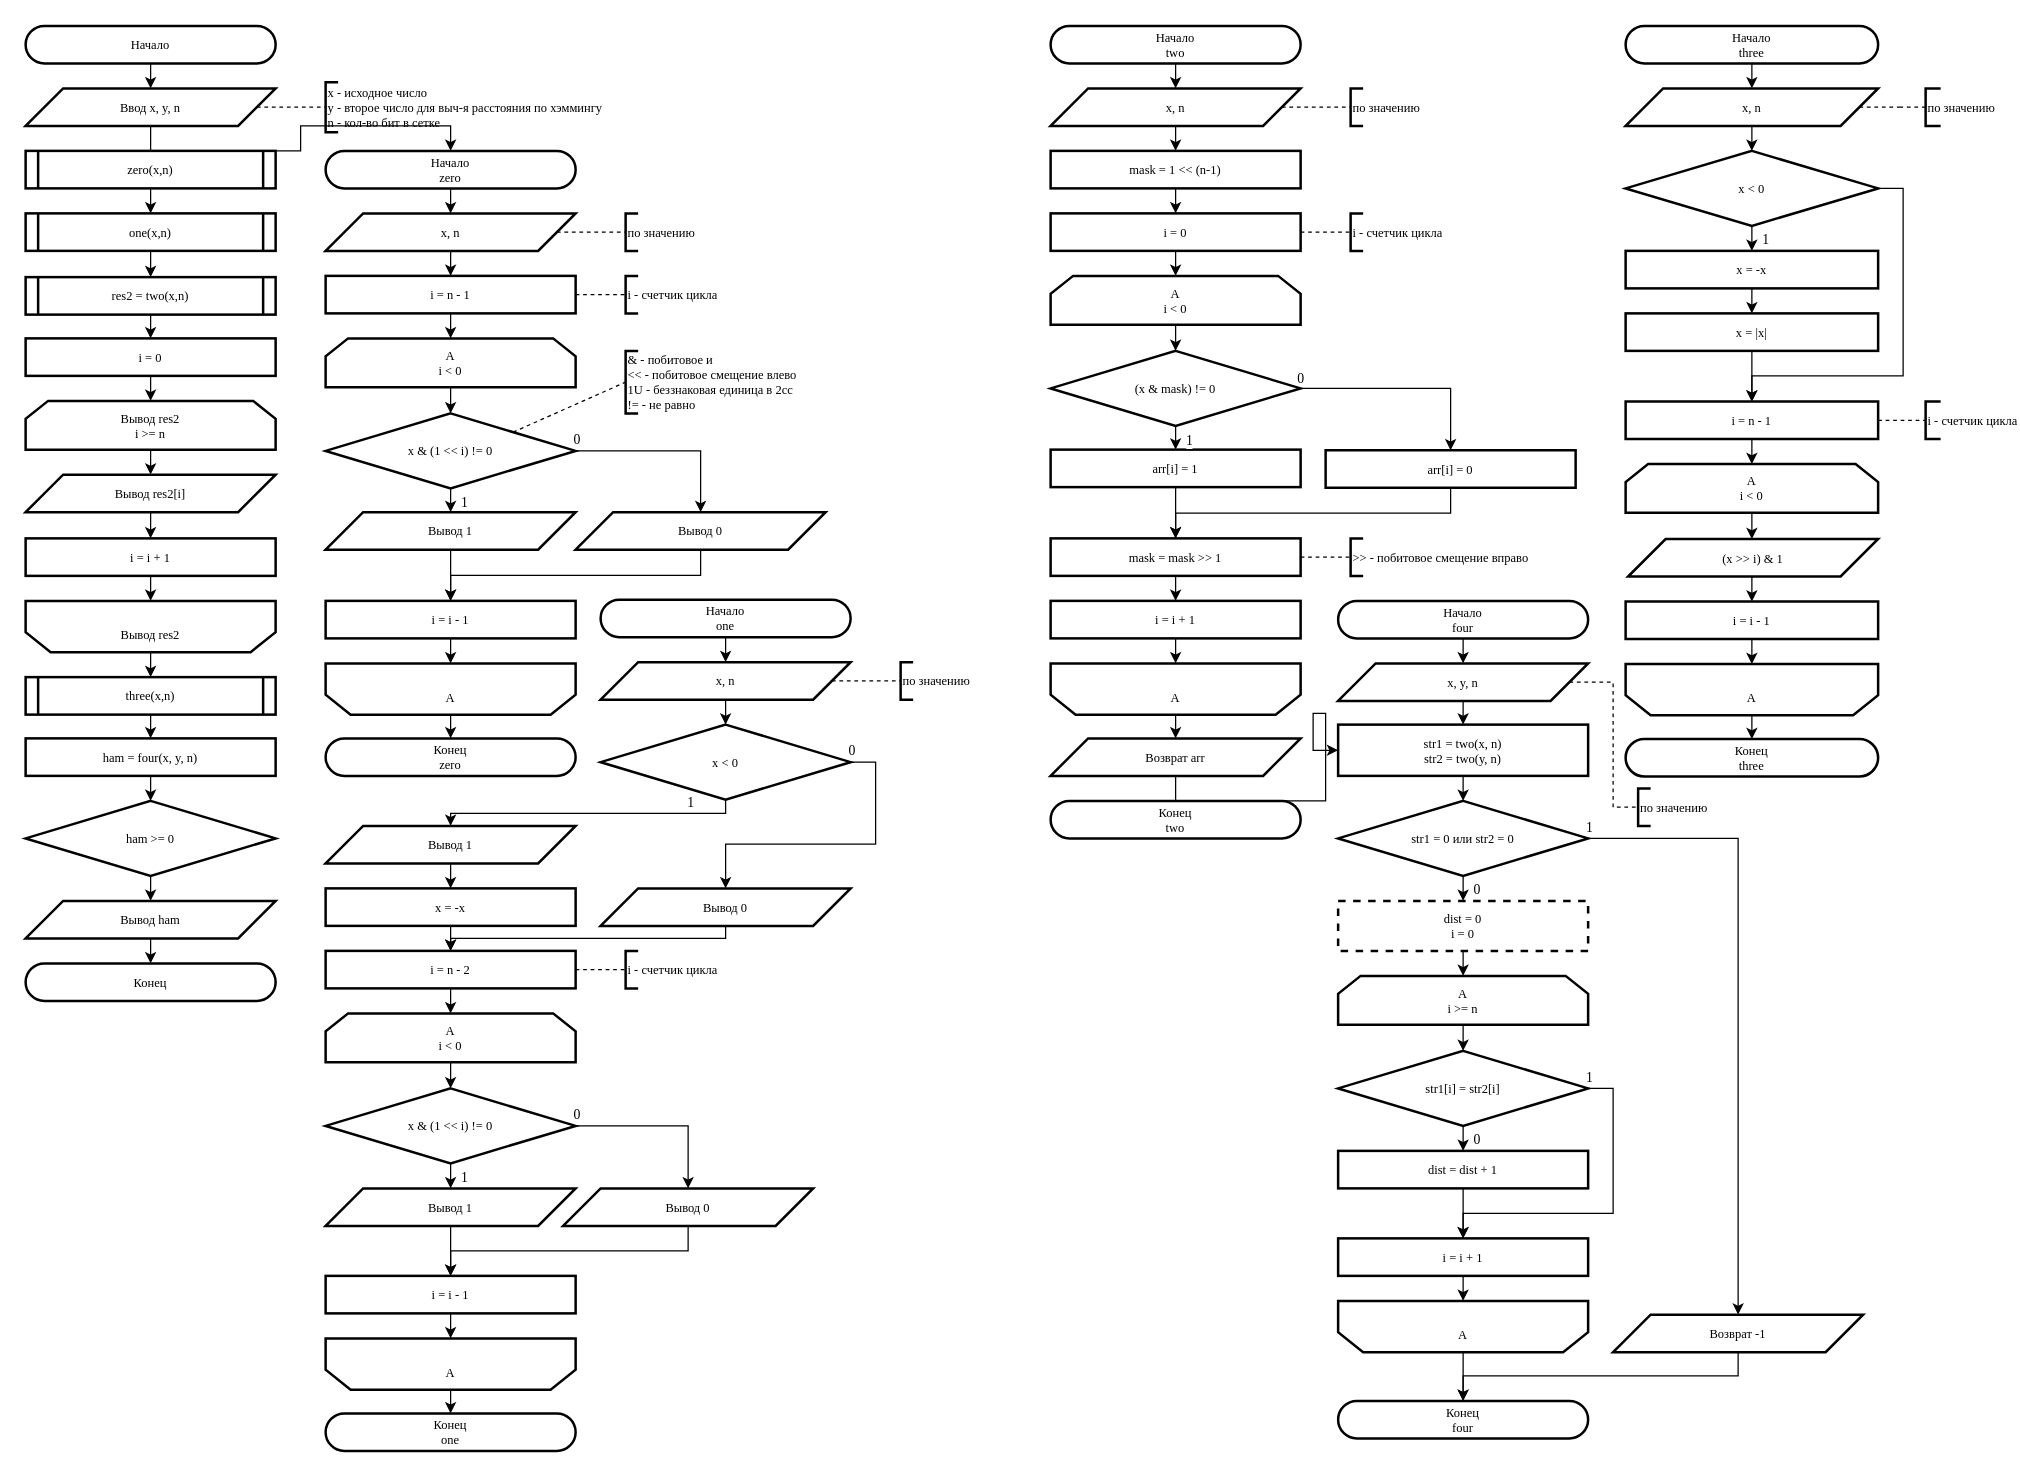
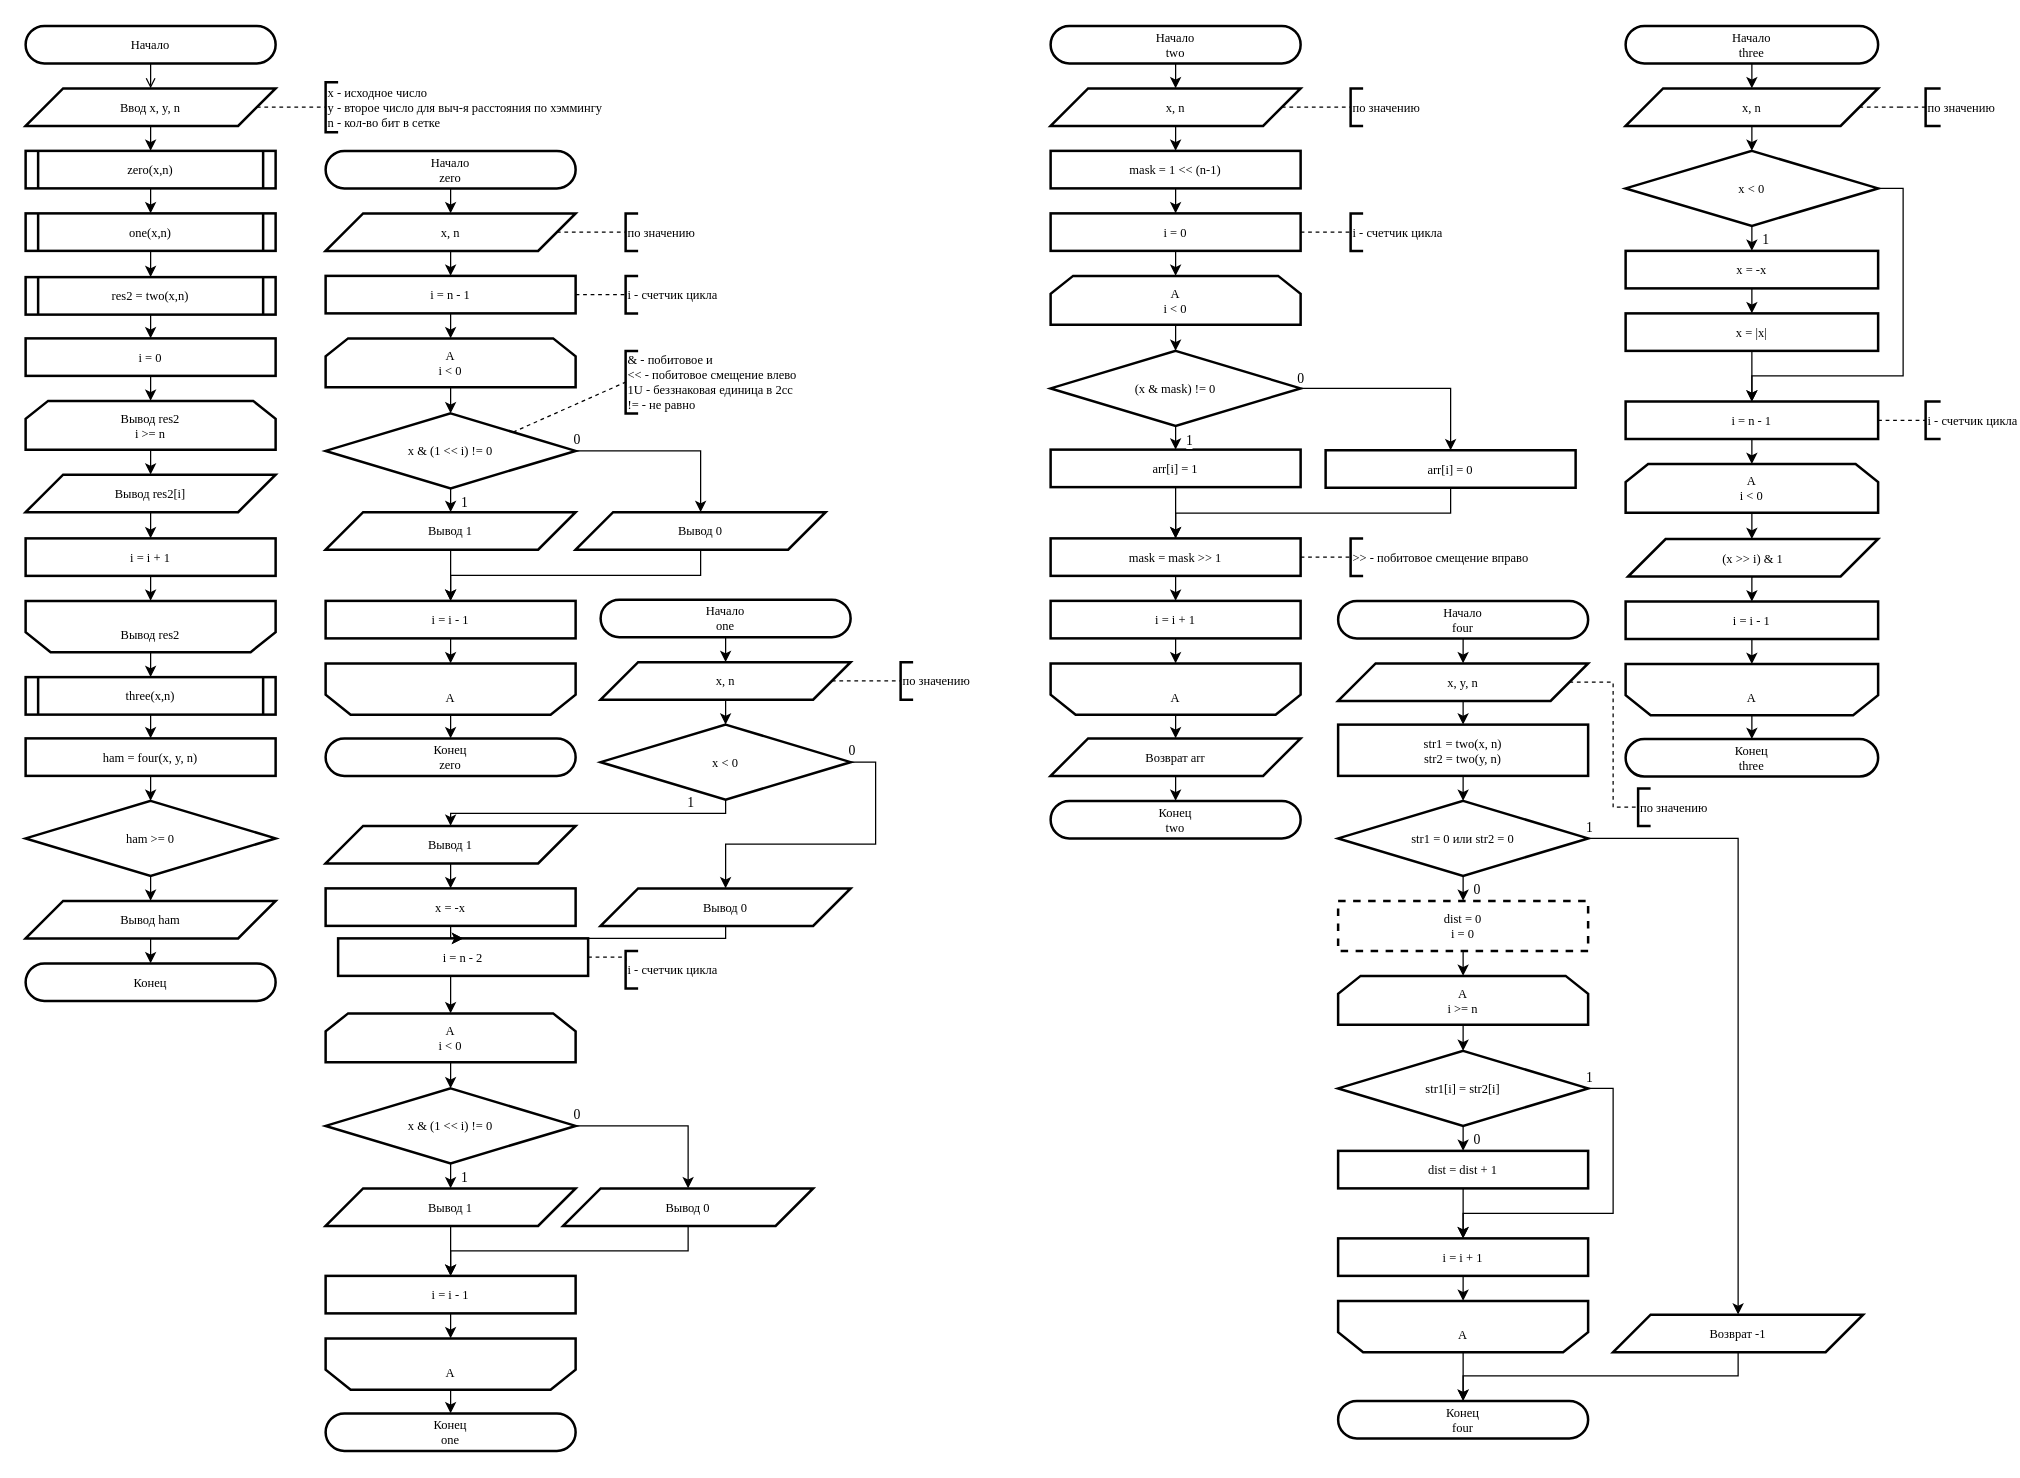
edge "Начало" -> "Ввод x, y, n": arrowhead classic -> open
edge "Ввод x, y, n" -> "Начало zero": now "Ввод x, y, n" -> "zero(x,n)"
edge "Возврат arr" -> "str1 = two(x, n) str2 = two(y, n)": now "Возврат arr" -> "Конец two"
node "i = n - 2": moved (451, 969) -> (463, 957)
